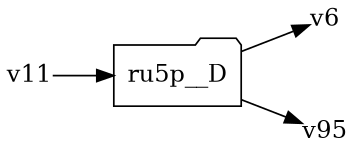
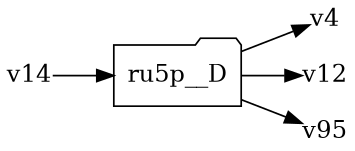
node "v6": label "v6" -> "v4"
node "v11": label "v11" -> "v14"
node "v12": added
